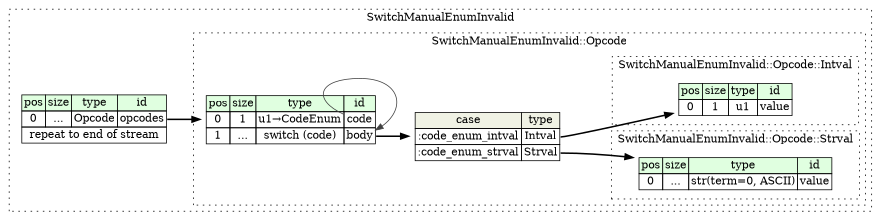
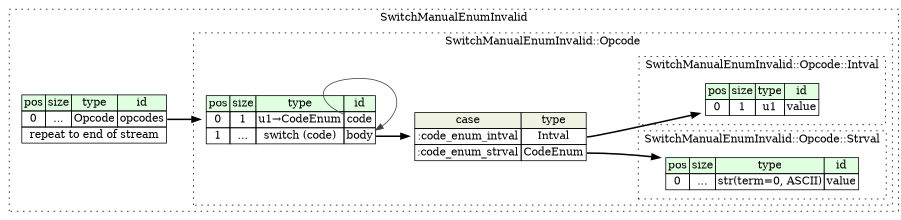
node "case": text "Strval" -> "CodeEnum"
